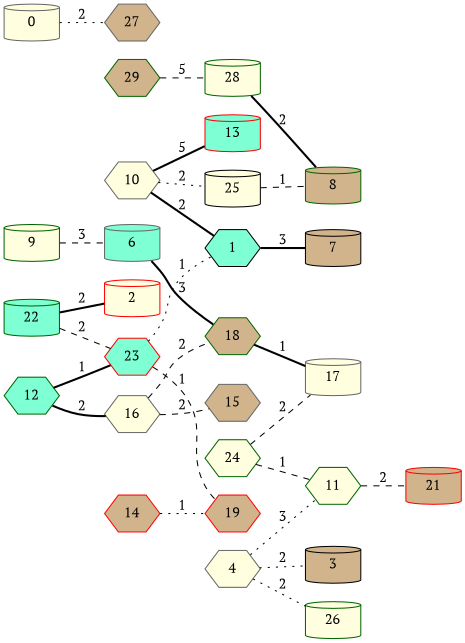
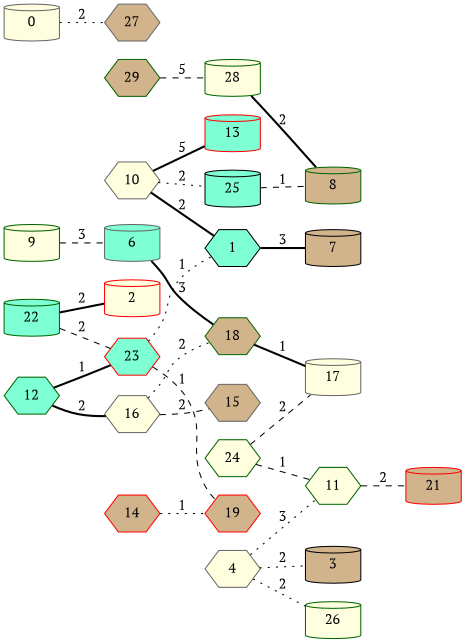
node "25": fillcolor lightyellow -> aquamarine
edge "18" -- "16": style dashed -> dotted
